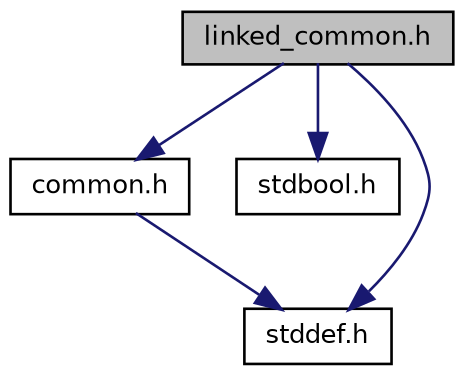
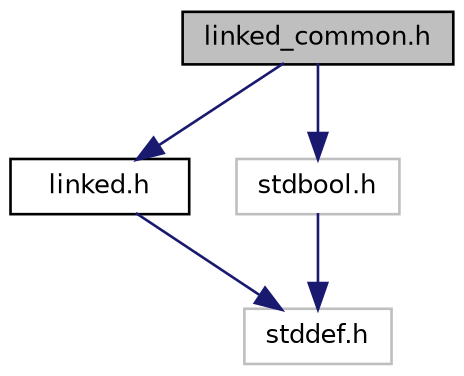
edge "linked_common.h" -> "stddef.h": now "stdbool.h" -> "stddef.h"
node "common.h": label "common.h" -> "linked.h"
node "stdbool.h": color black -> grey75
node "stddef.h": color black -> grey75
